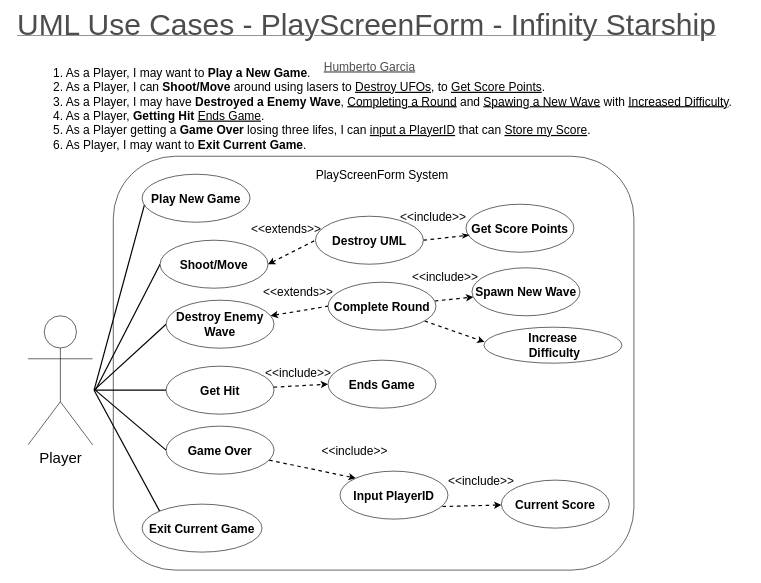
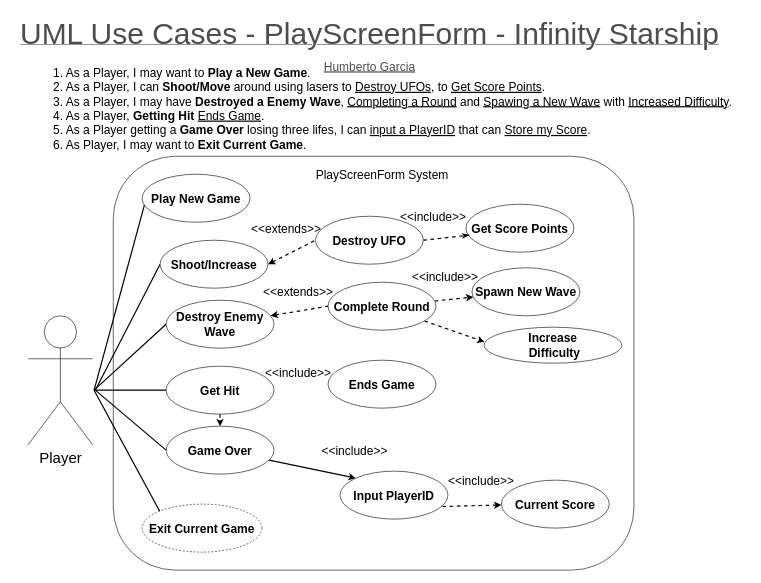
node "UML Use Cases - PlayScreenForm - Infinity Starship": moved (366, 24) -> (369, 33)
node "Destroy UML": label "Destroy UML" -> "Destroy UFO"
node "Shoot/Move": label "Shoot/Move" -> "Shoot/Increase"
edge "Get Hit" -> "Ends Game": now "Get Hit" -> "Game Over"
edge "Game Over" -> "Input PlayerID": style dashed -> solid
node "Exit Current Game": style solid -> dashed
